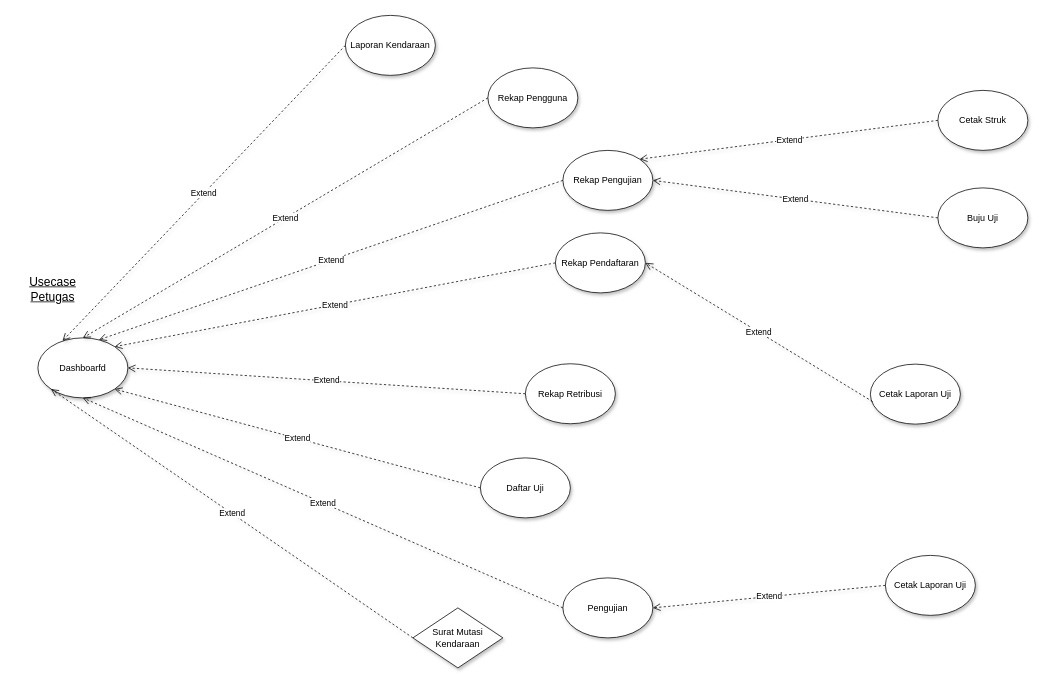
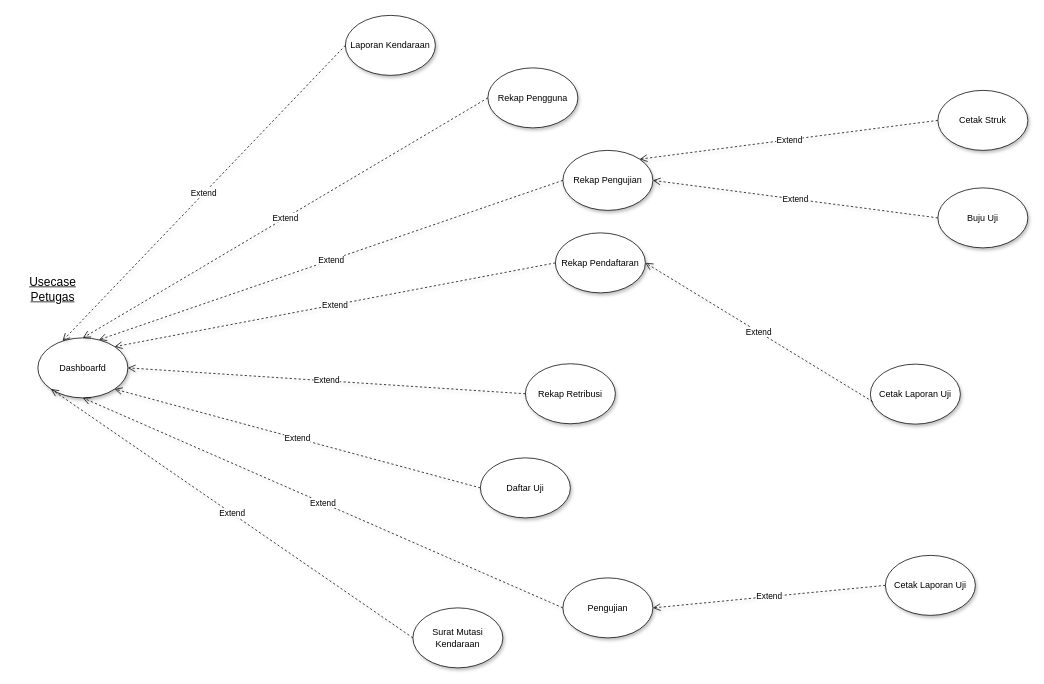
node "Surat Mutasi Kendaraan": shape diamond -> ellipse
